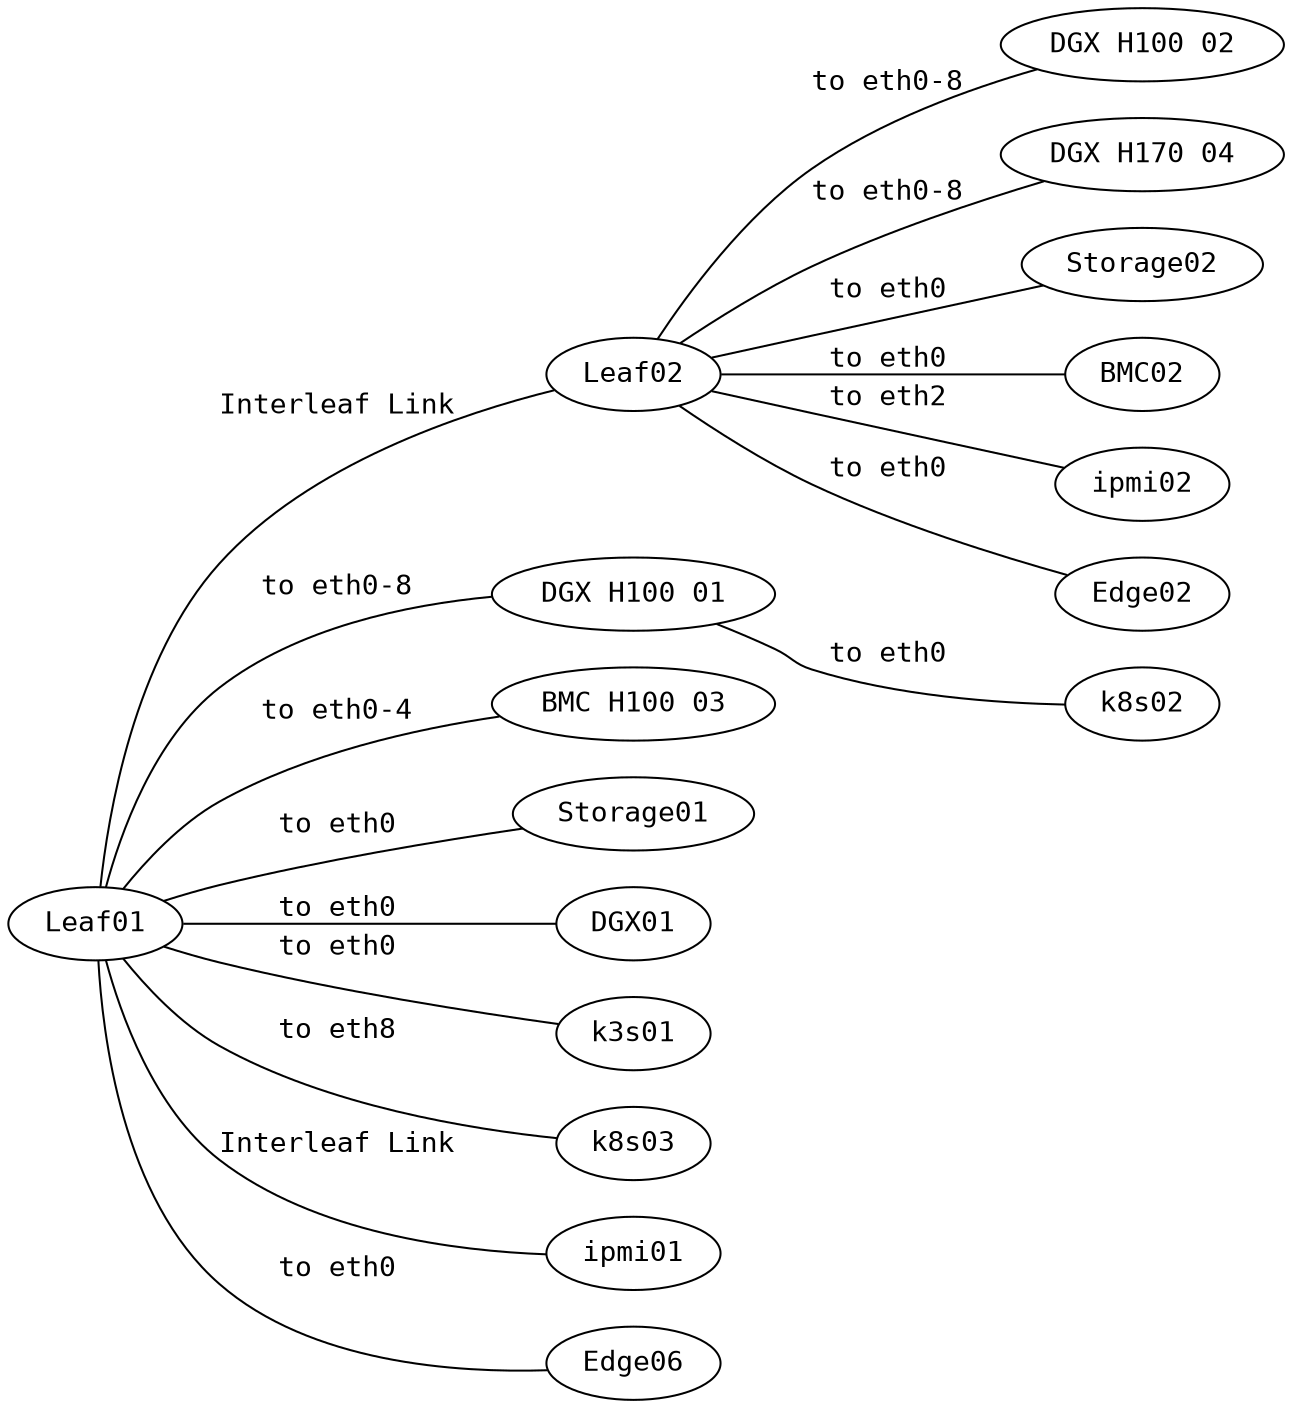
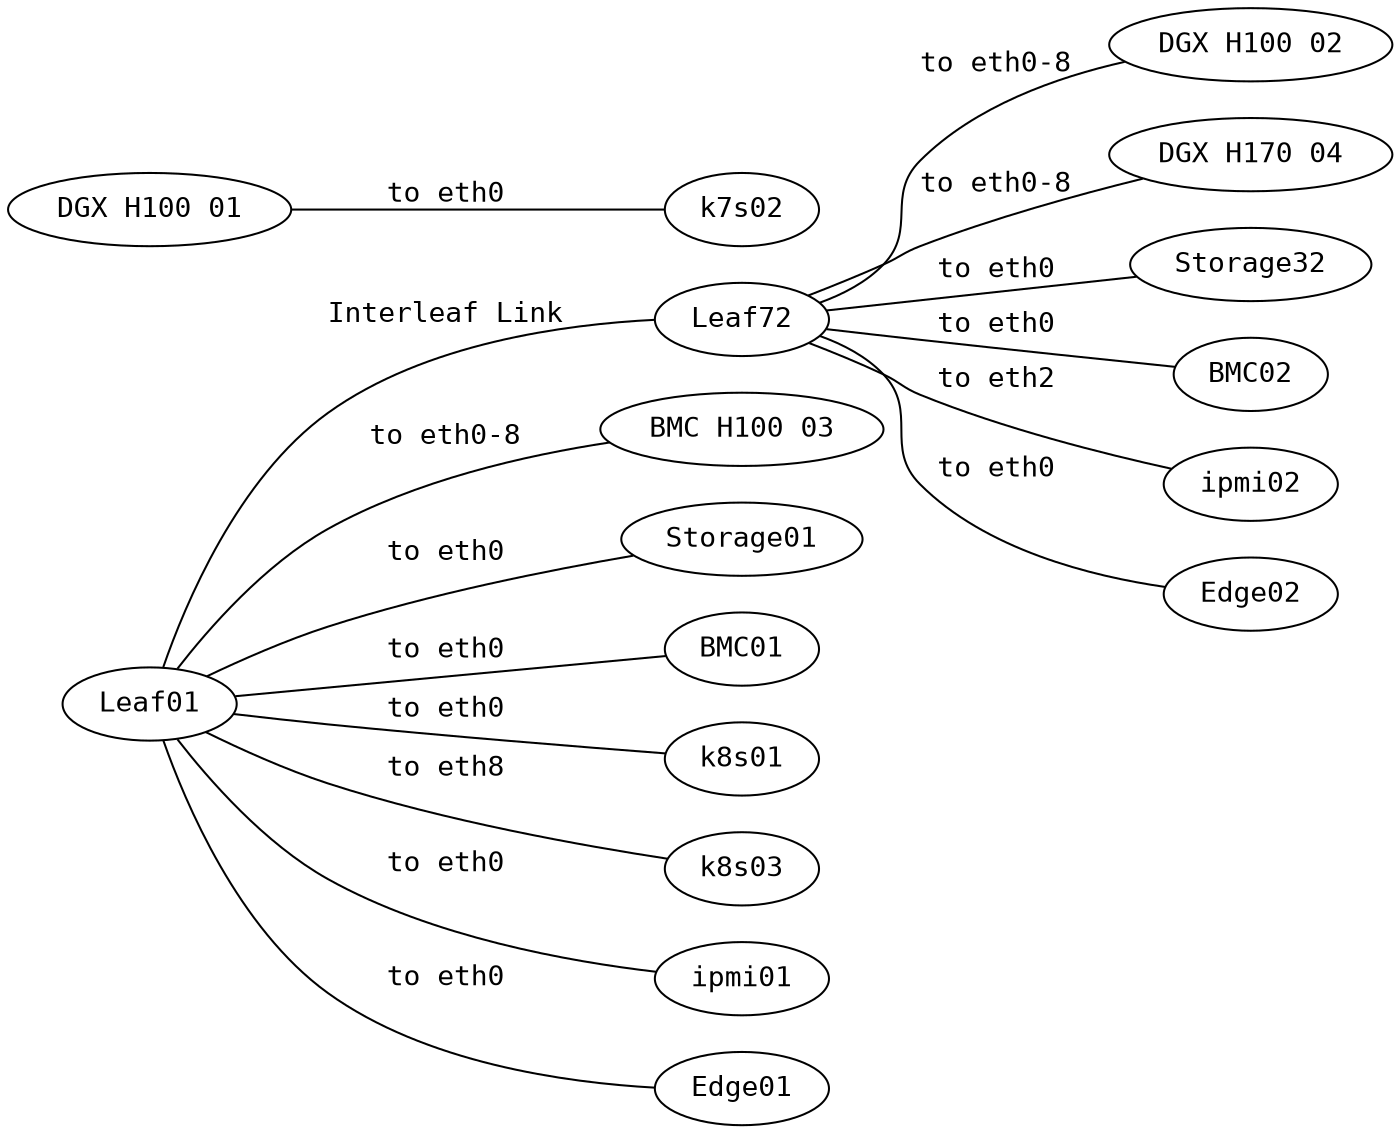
node "Storage02": label "Storage02" -> "Storage32"
node "Leaf02": label "Leaf02" -> "Leaf72"
edge "DGX H100 01" -- "Leaf01": removed, label "to eth0-8"
node "k8s02": label "k8s02" -> "k7s02"
edge "BMC H100 03" -- "Leaf01": label "to eth0-4" -> "to eth0-8"
node "DGX01": label "DGX01" -> "BMC01"
node "k3s01": label "k3s01" -> "k8s01"
edge "Leaf01" -- "ipmi01": label "Interleaf Link" -> "to eth0"
node "Edge06": label "Edge06" -> "Edge01"
